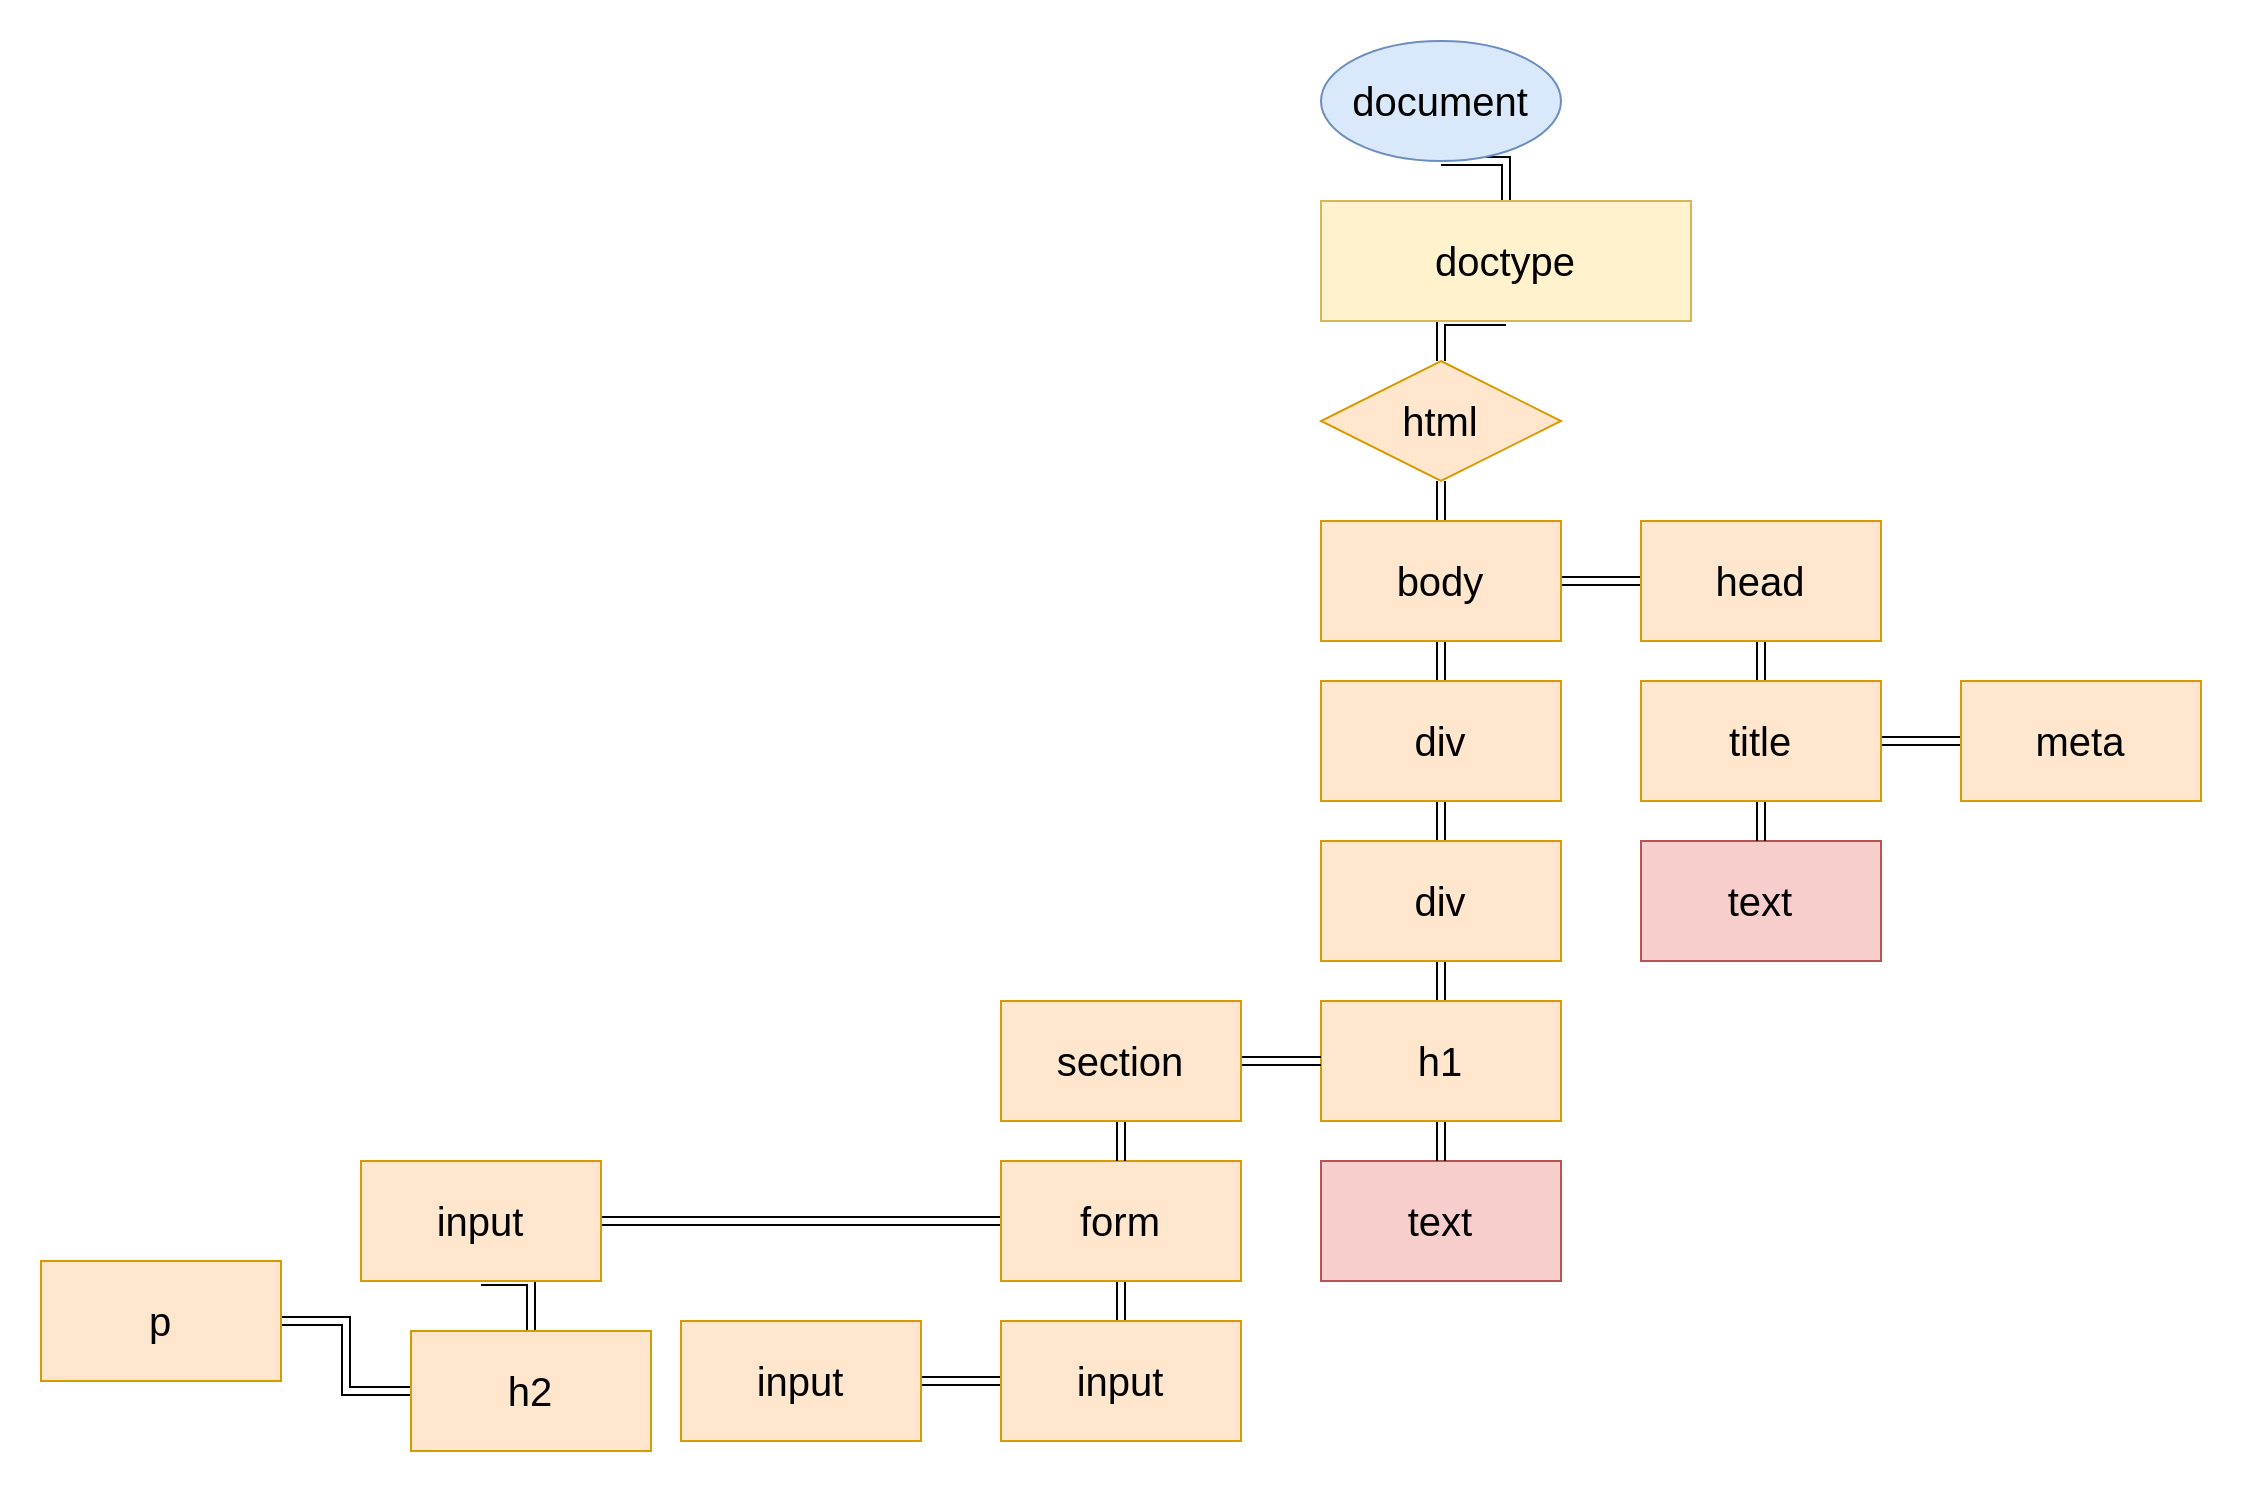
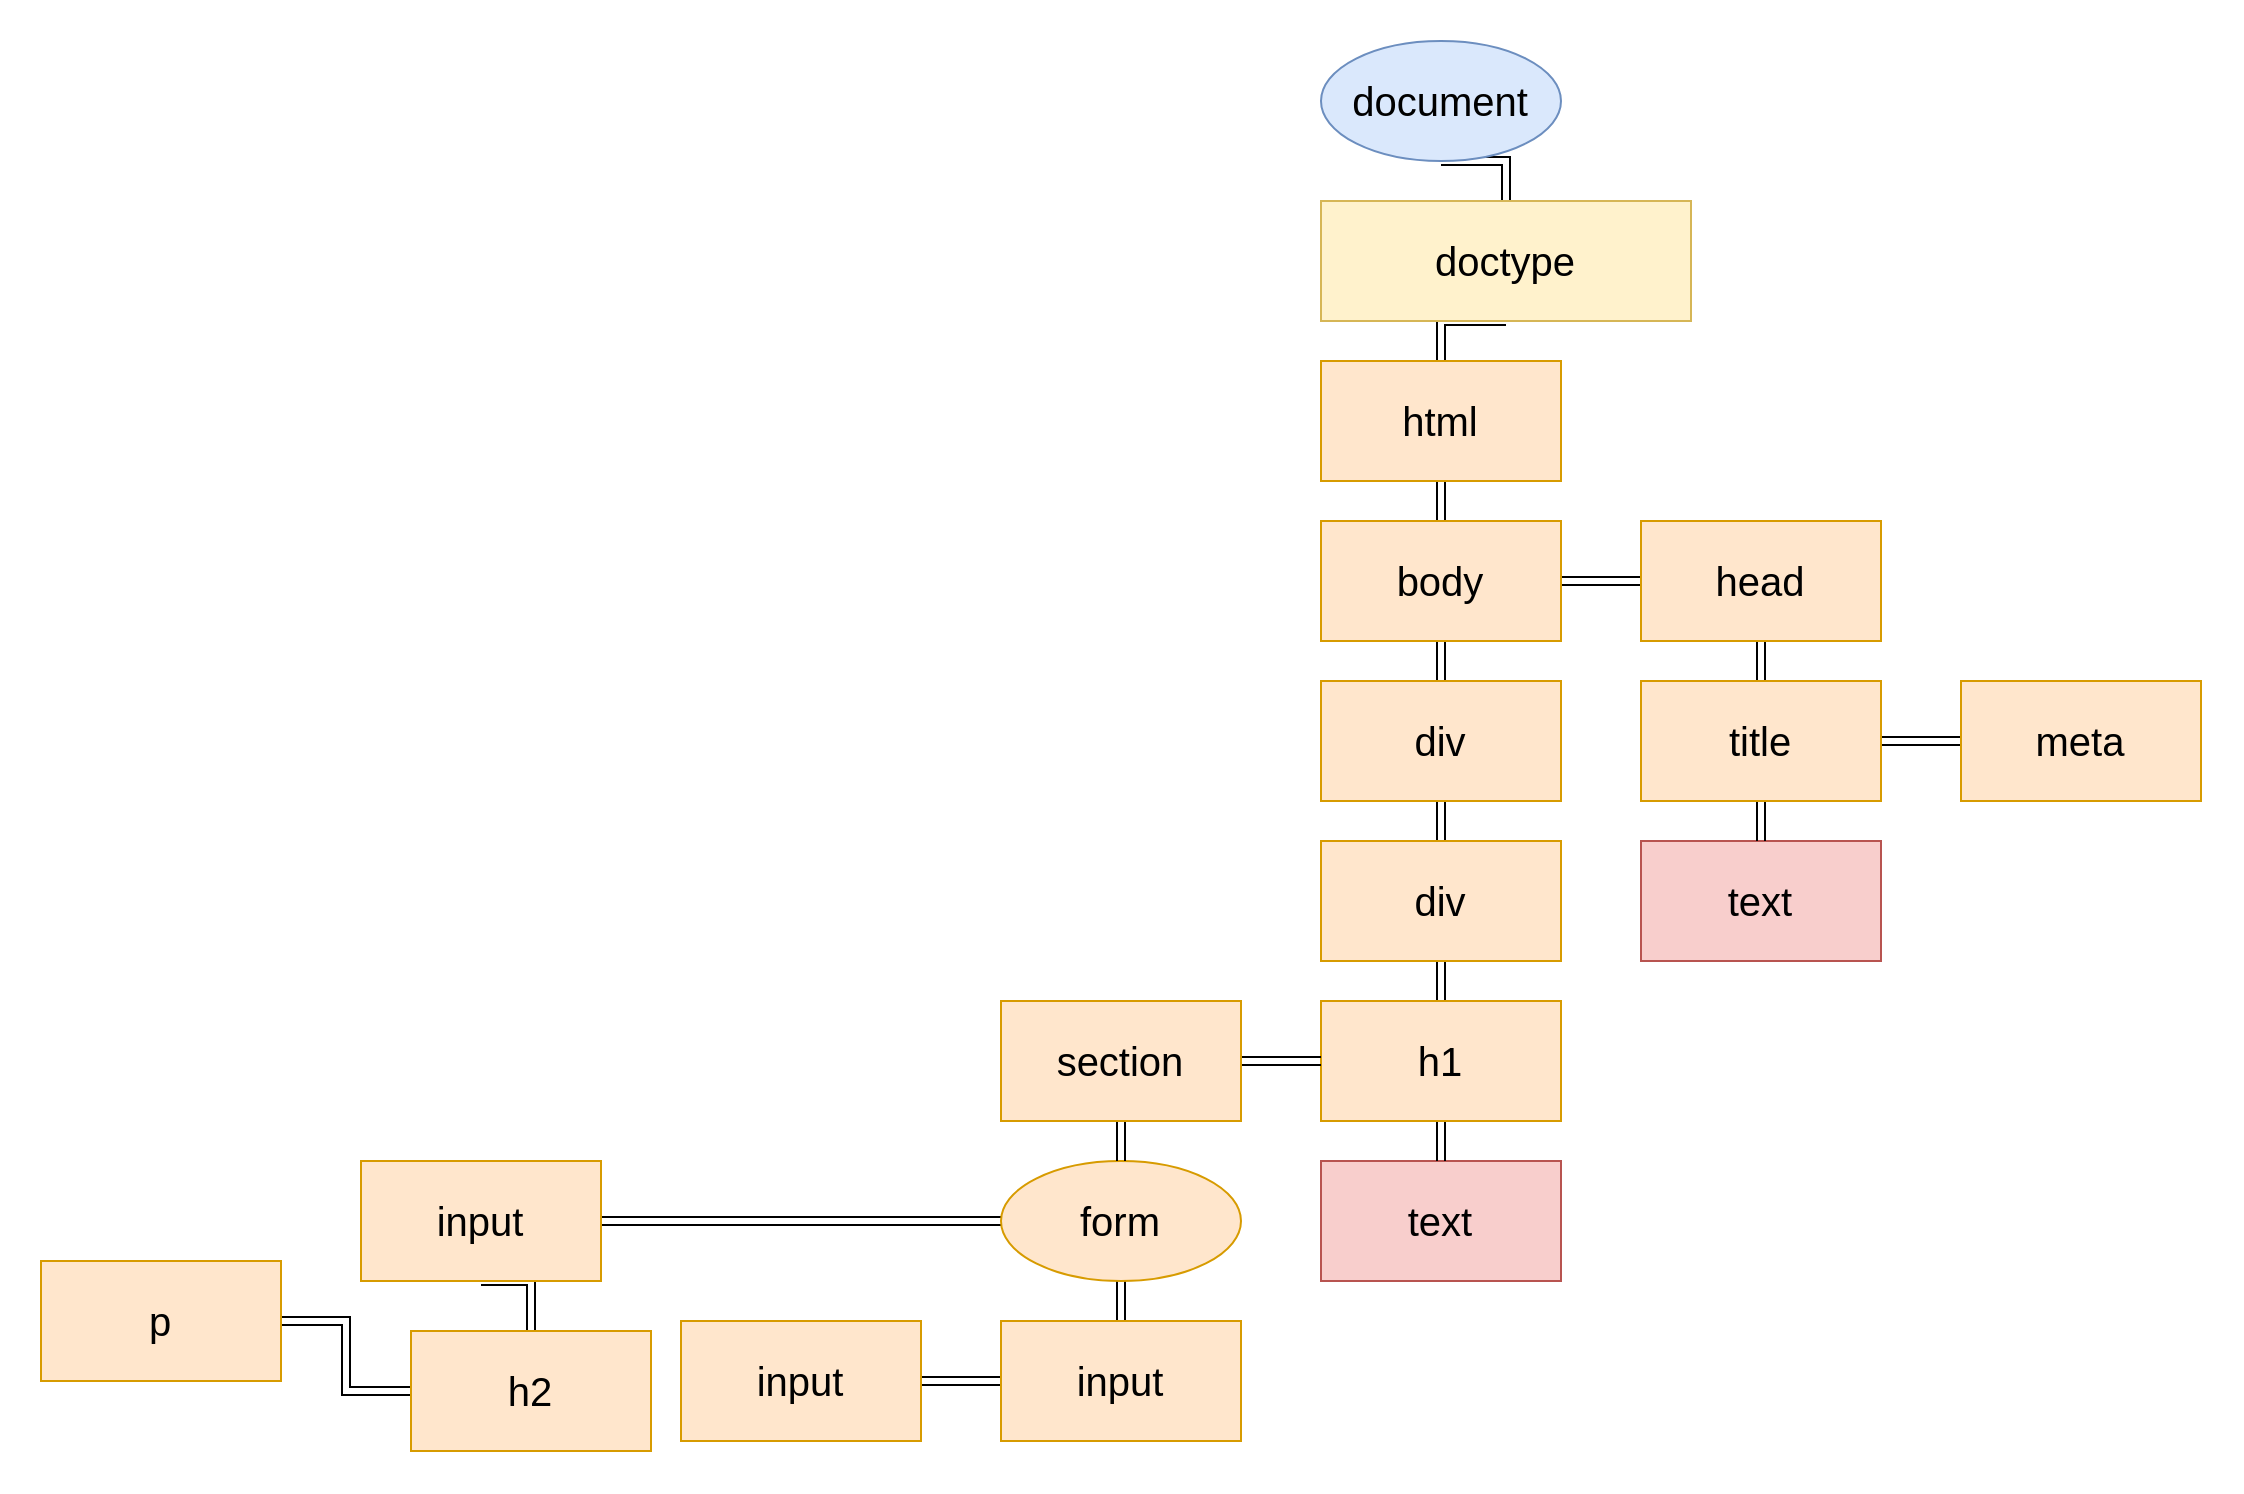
node "html": shape diamond -> rectangle
node "form": shape rectangle -> ellipse
